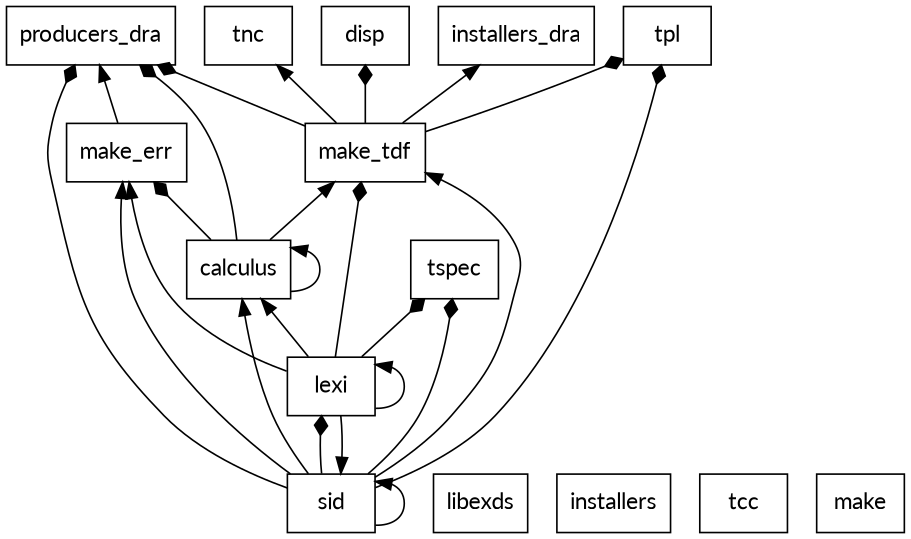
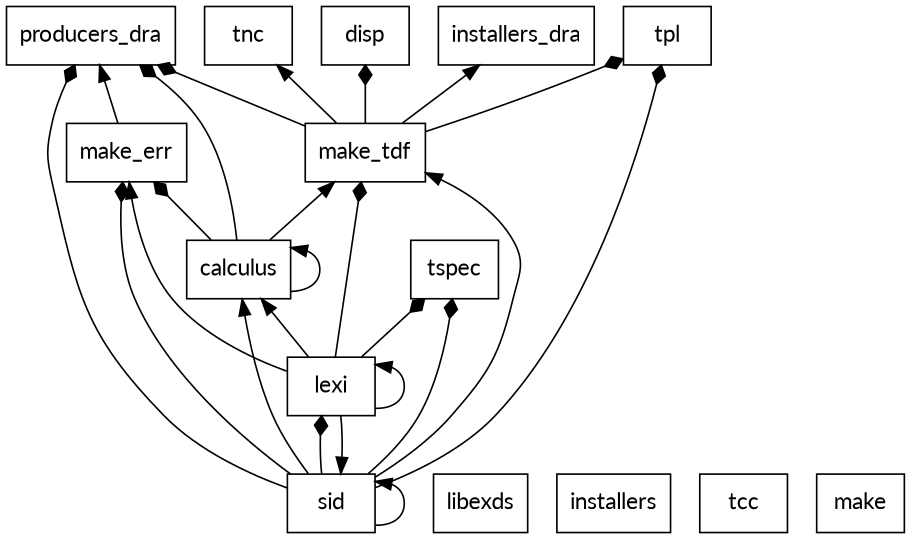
edge "sid" -> "make_err": arrowhead normal -> diamond
